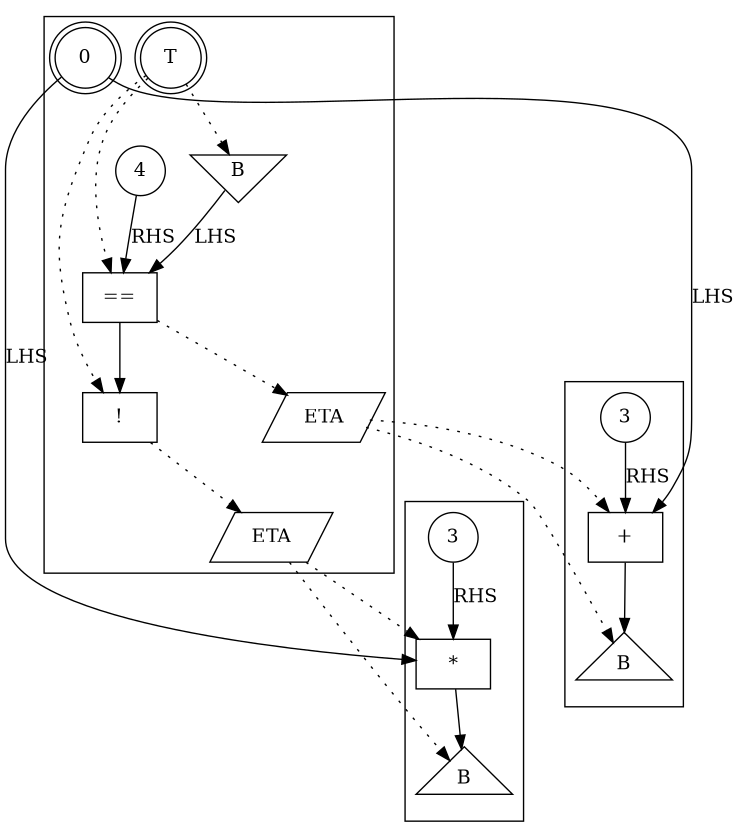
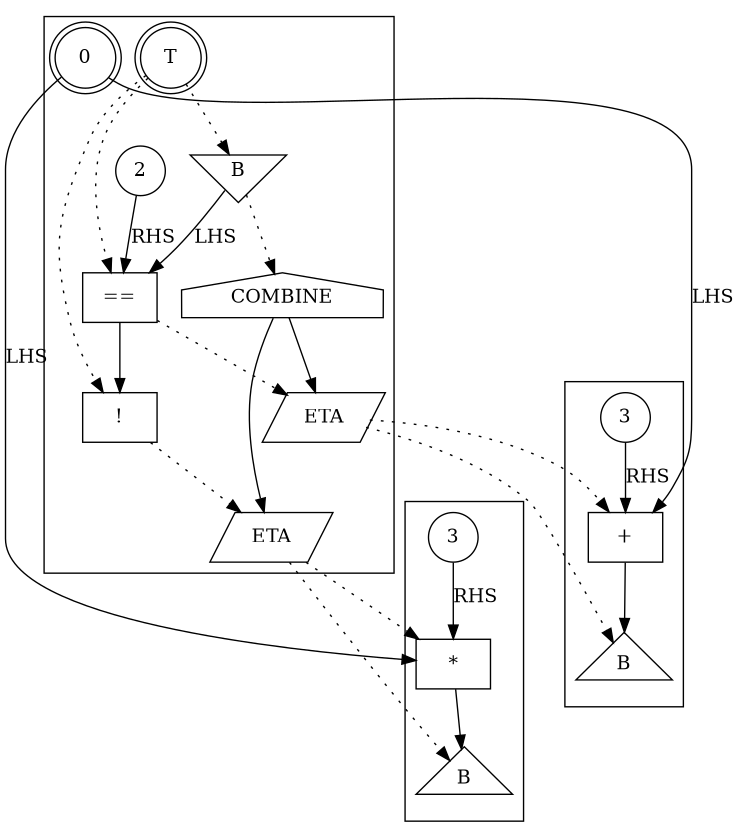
node "4": label "4" -> "2"
node "COMBINE": added
